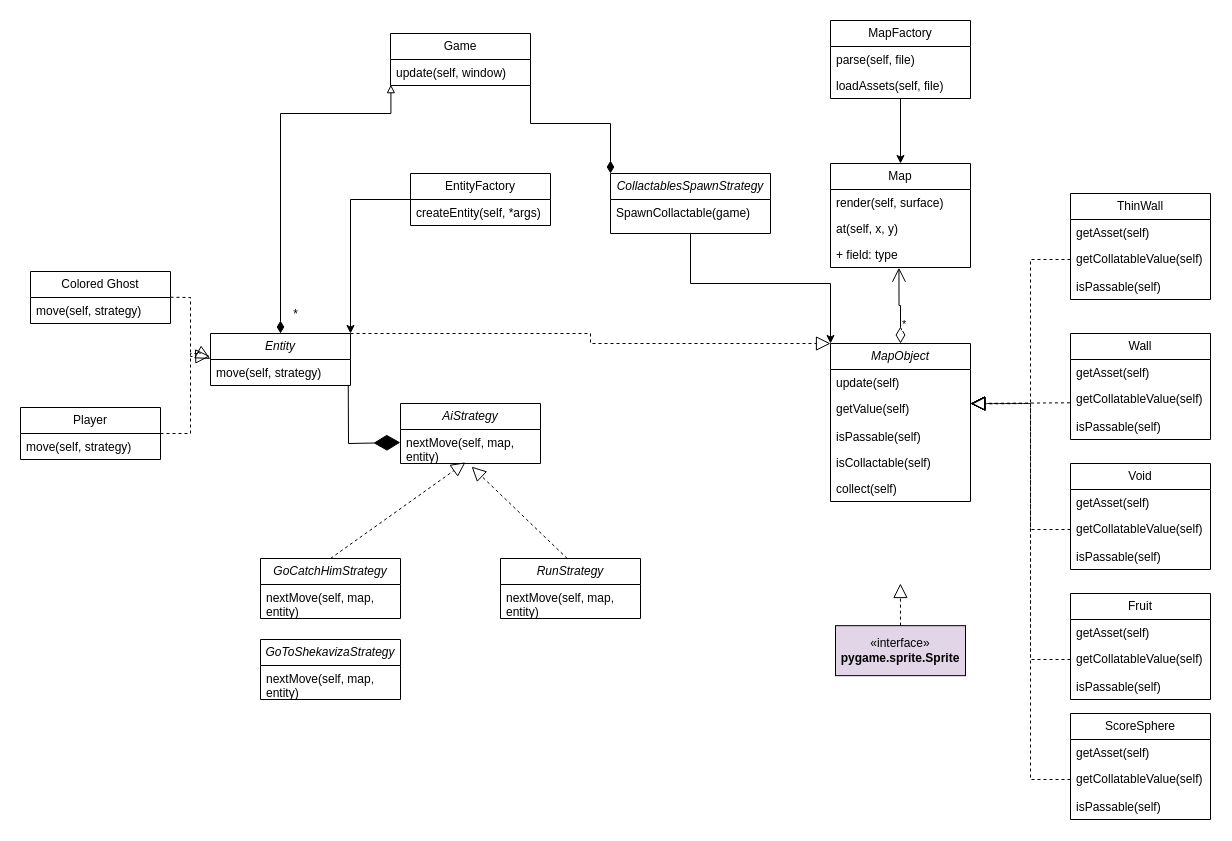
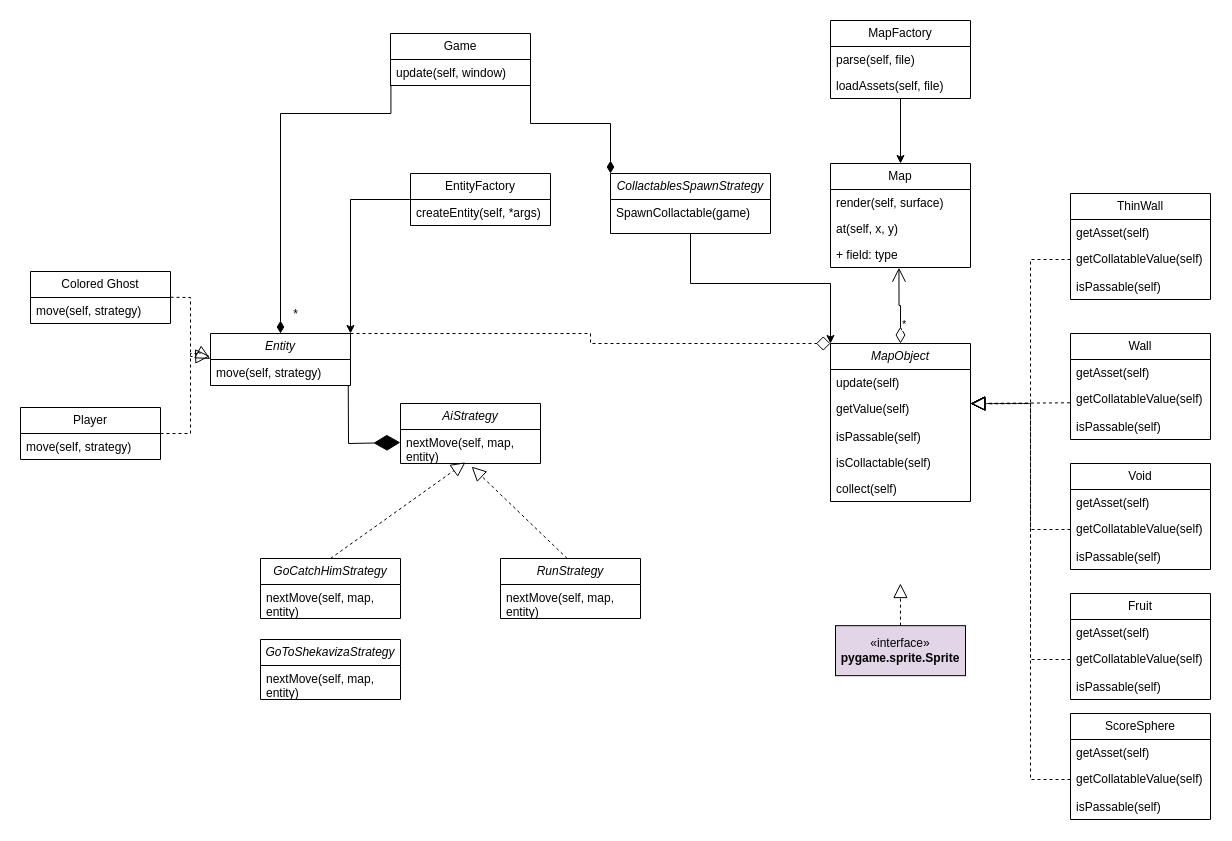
edge "update(self, window)" -- "Entity": arrowhead block -> none
edge "Entity" -> "MapObject": arrowhead block -> diamond
